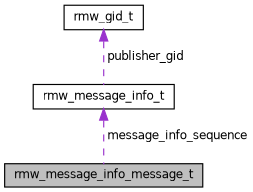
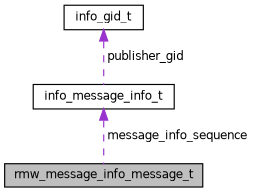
node "rmw_gid_t": label "rmw_gid_t" -> "info_gid_t"
node "rmw_message_info_t": label "rmw_message_info_t" -> "info_message_info_t"
